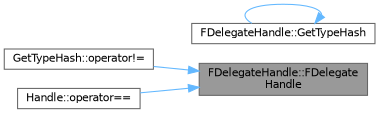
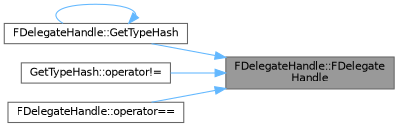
edge "FDelegateHandle::GetTypeHash" -> "FDelegateHandle::FDelegate Handle": added
node "Handle::operator==": label "Handle::operator==" -> "FDelegateHandle::operator=="
